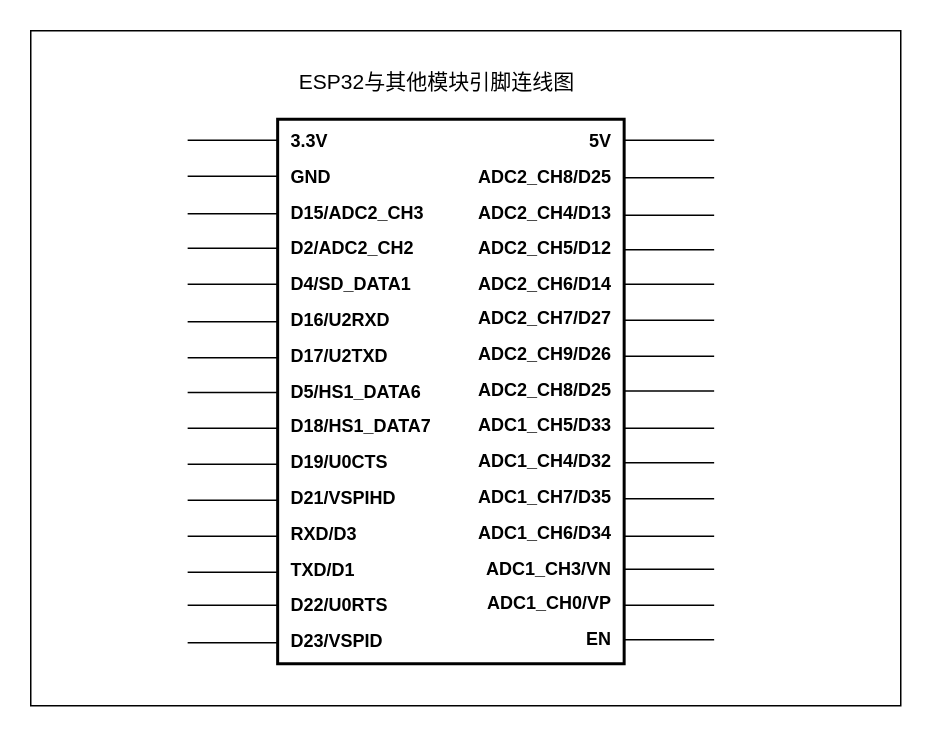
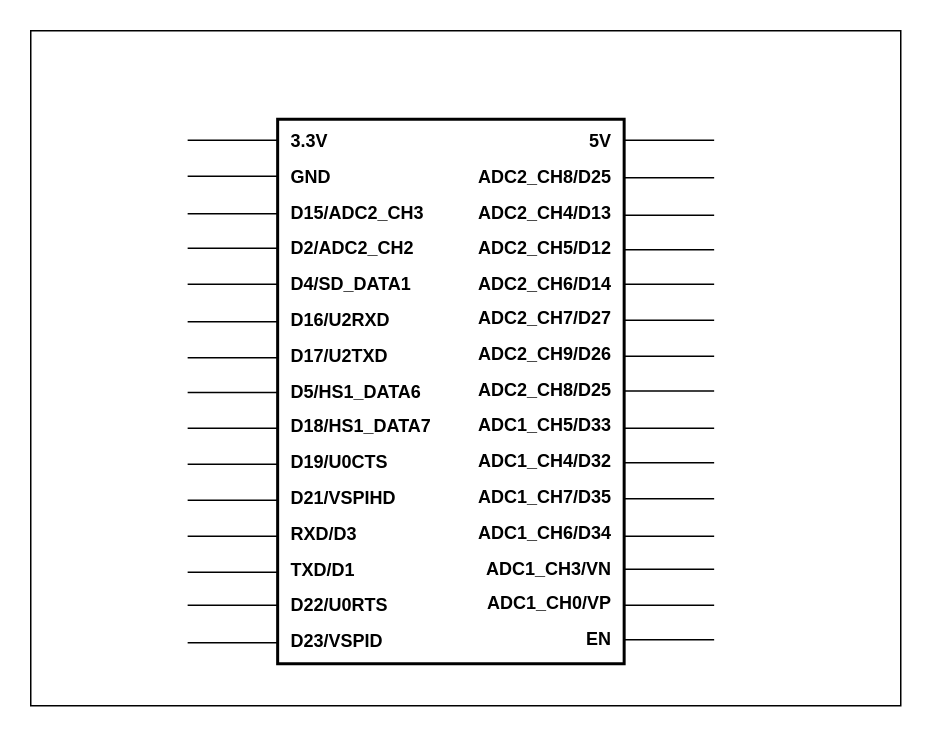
node "ESP32与其他模块引脚连线图": removed
